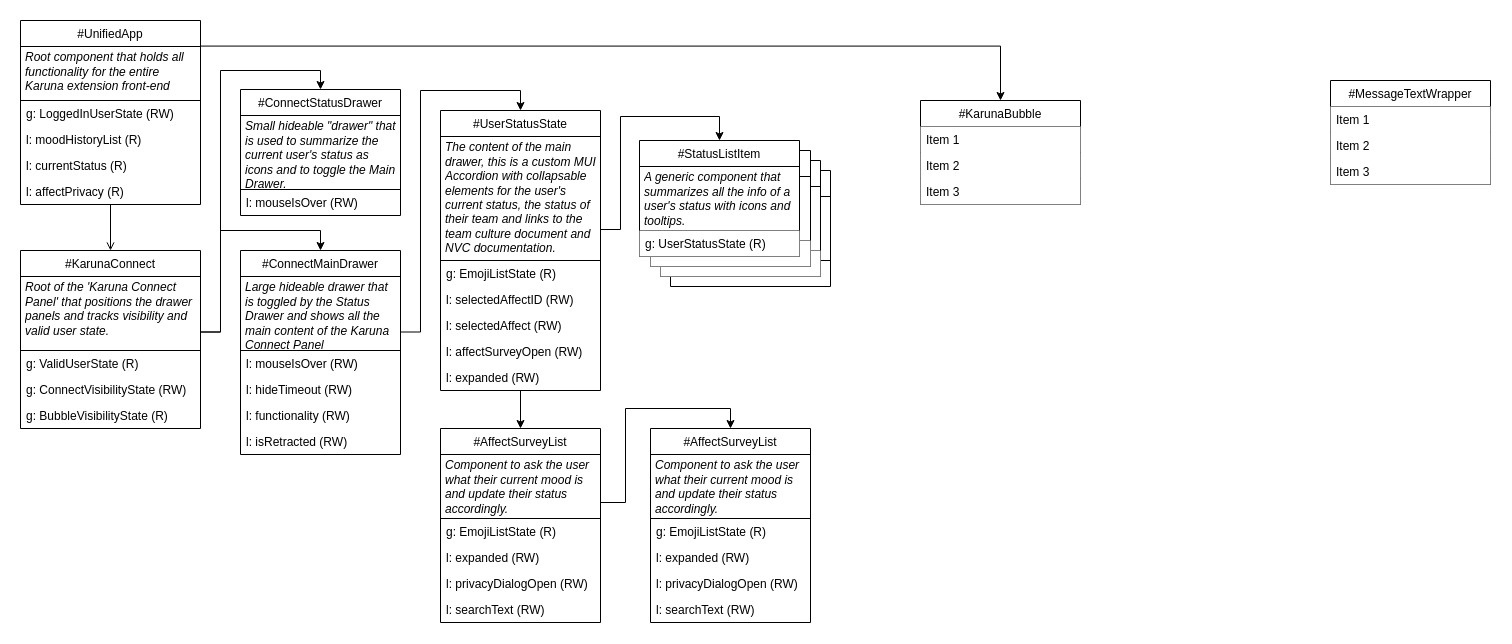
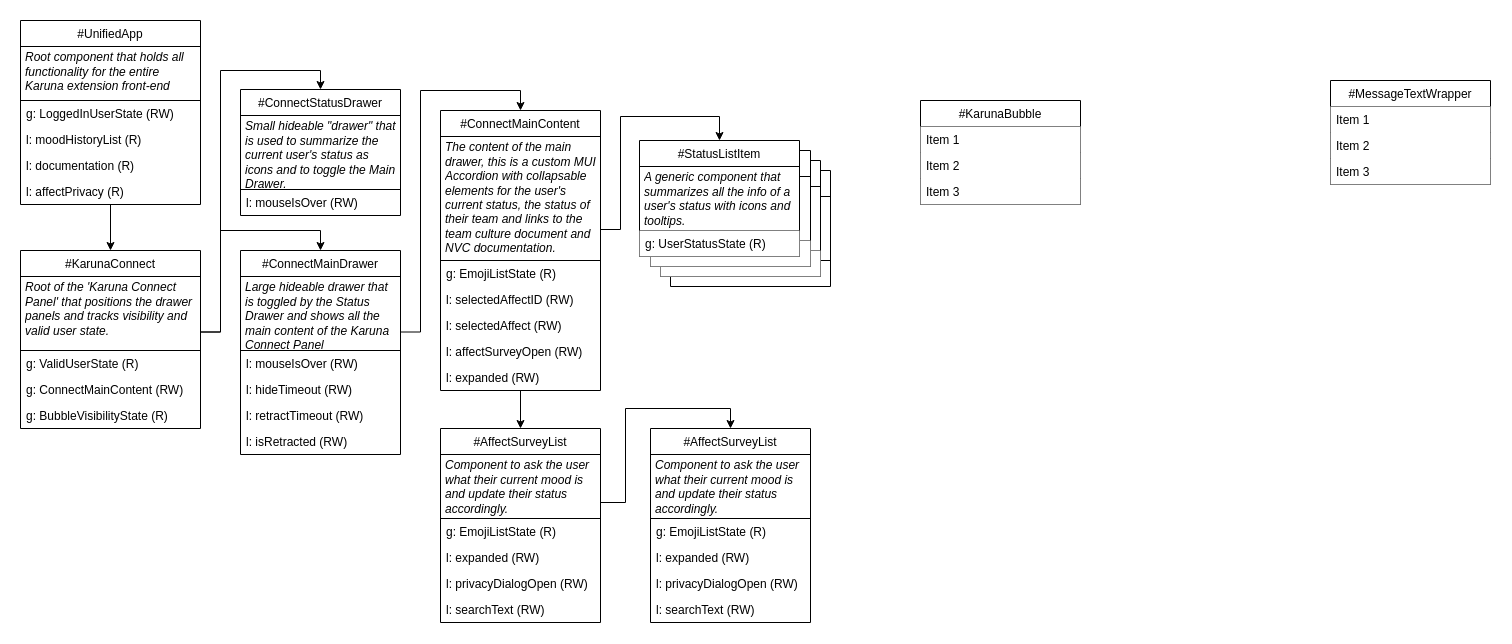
edge "#UnifiedApp" -> "#KarunaBubble": removed
node "#UserStatusState": label "#UserStatusState" -> "#ConnectMainContent"
node "l: currentStatus (R)": label "l: currentStatus (R)" -> "l: documentation (R)"
edge "#UnifiedApp" -> "#KarunaConnect": arrowhead open -> classic
node "g: ConnectVisibilityState (RW)": label "g: ConnectVisibilityState (RW)" -> "g: ConnectMainContent (RW)"
node "l: functionality (RW)": label "l: functionality (RW)" -> "l: retractTimeout (RW)"
